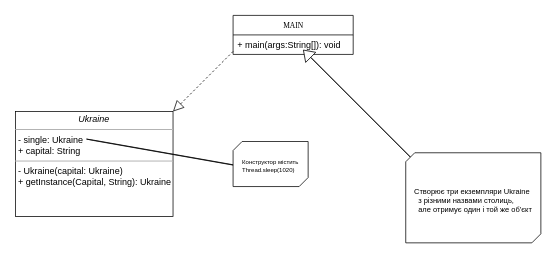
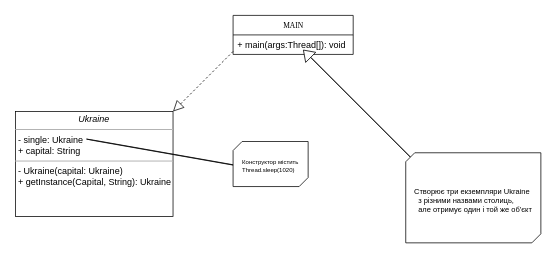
node "+ main(args:String[]): void": label "+ main(args:String[]): void" -> "+ main(args:Thread[]): void"
